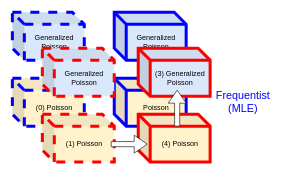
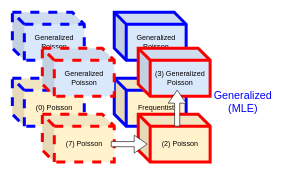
node "Frequentist (MLE)": label "Frequentist (MLE)" -> "Generalized (MLE)"
node "Poisson": label "Poisson" -> "Frequentist"
node "(1) Poisson": label "(1) Poisson" -> "(7) Poisson"
node "(4) Poisson": label "(4) Poisson" -> "(2) Poisson"
